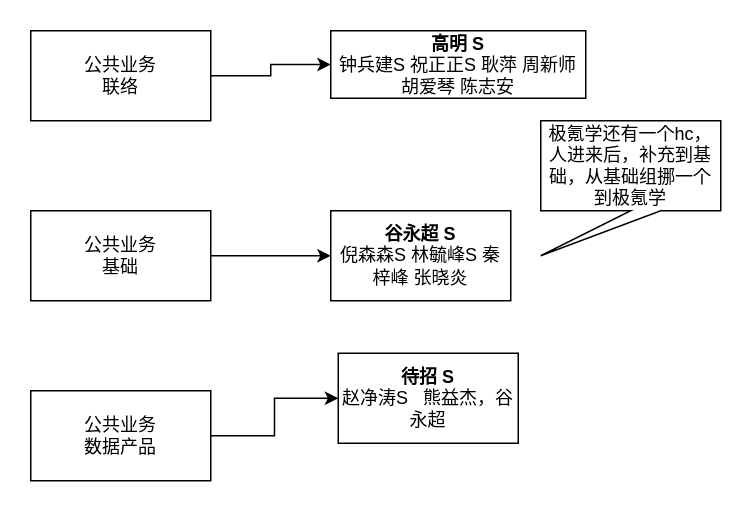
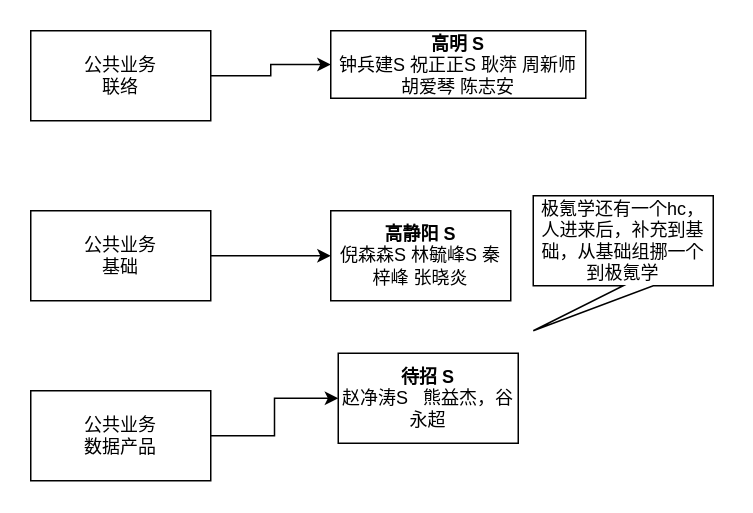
node "极氪学还有一个hc，人进来后，补充到基础，从基础组挪一个到极氪学": moved (631, 188) -> (623, 263)
node "谷永超 S 倪森森S 林毓峰S 秦梓峰 张晓炎": label "谷永超 S 倪森森S 林毓峰S 秦梓峰 张晓炎" -> "高静阳 S 倪森森S 林毓峰S 秦梓峰 张晓炎"
